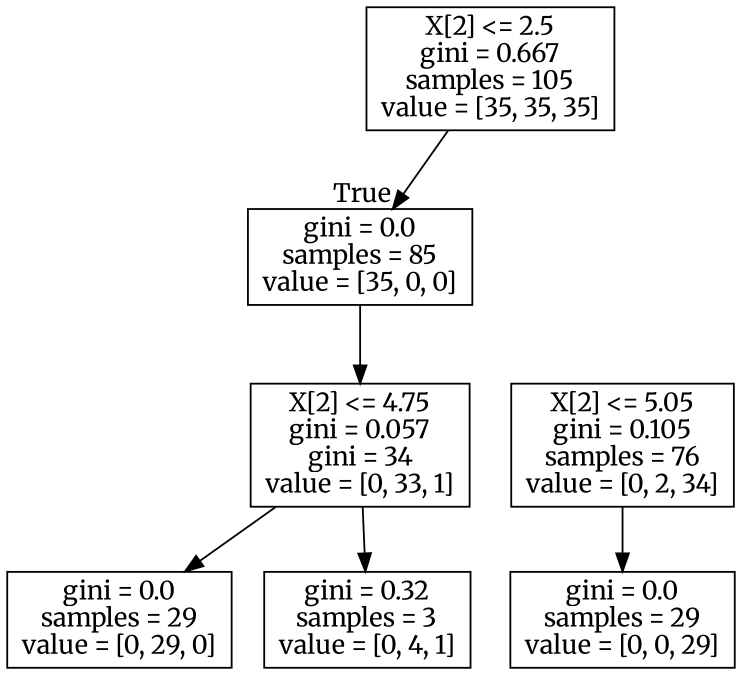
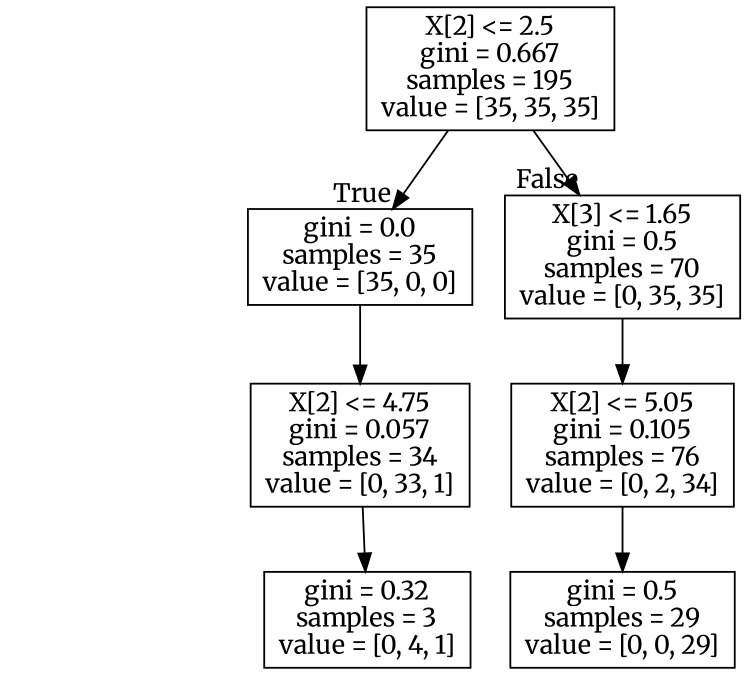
node "X[2] <= 2.5 gini = 0.667 samples = 105 value = [35, 35, 35]": label "X[2] <= 2.5 gini = 0.667 samples = 105 value = [35, 35, 35]" -> "X[2] <= 2.5 gini = 0.667 samples = 195 value = [35, 35, 35]"
node "gini = 0.0 samples = 85 value = [35, 0, 0]": label "gini = 0.0 samples = 85 value = [35, 0, 0]" -> "gini = 0.0 samples = 35 value = [35, 0, 0]"
node "X[3] <= 1.65 gini = 0.5 samples = 70 value = [0, 35, 35]": added
node "X[2] <= 4.75 gini = 0.057 gini = 34 value = [0, 33, 1]": label "X[2] <= 4.75 gini = 0.057 gini = 34 value = [0, 33, 1]" -> "X[2] <= 4.75 gini = 0.057 samples = 34 value = [0, 33, 1]"
node "gini = 0.0 samples = 29 value = [0, 29, 0]": removed
node "gini = 0.0 samples = 29 value = [0, 0, 29]": label "gini = 0.0 samples = 29 value = [0, 0, 29]" -> "gini = 0.5 samples = 29 value = [0, 0, 29]"
